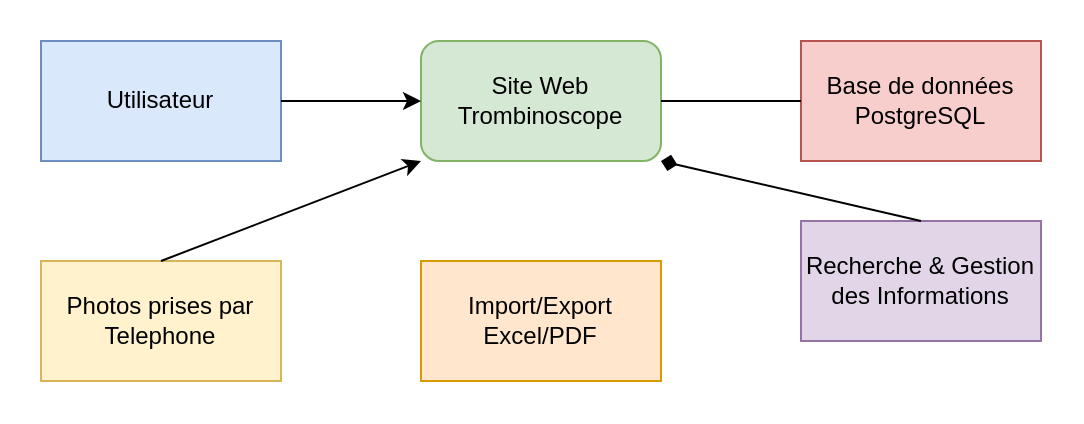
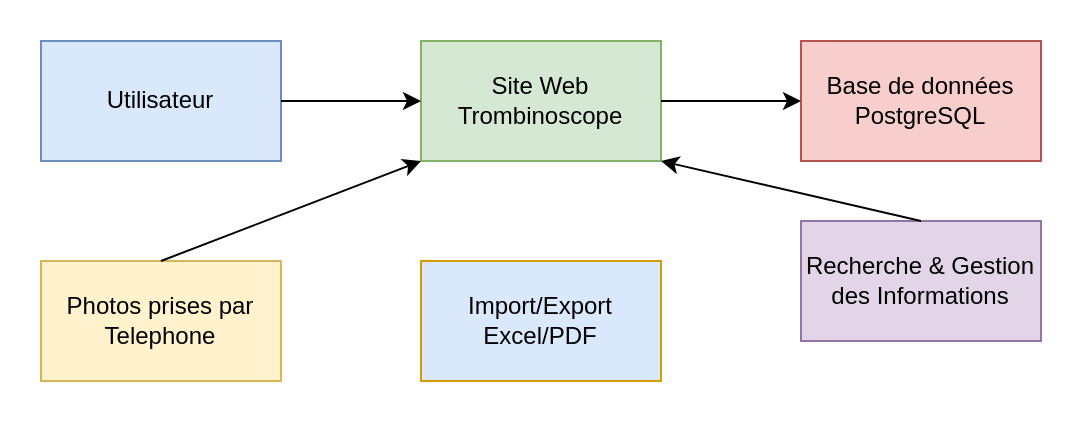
node "Site Web Trombinoscope": shape rounded rectangle -> rectangle
edge "Site Web Trombinoscope" -- "Base de données PostgreSQL": arrowhead none -> classic
edge "Recherche & Gestion des Informations" -> "Site Web Trombinoscope": arrowhead diamond -> classic
node "Import/Export Excel/PDF": fillcolor #ffe6cc -> #dae8fc
